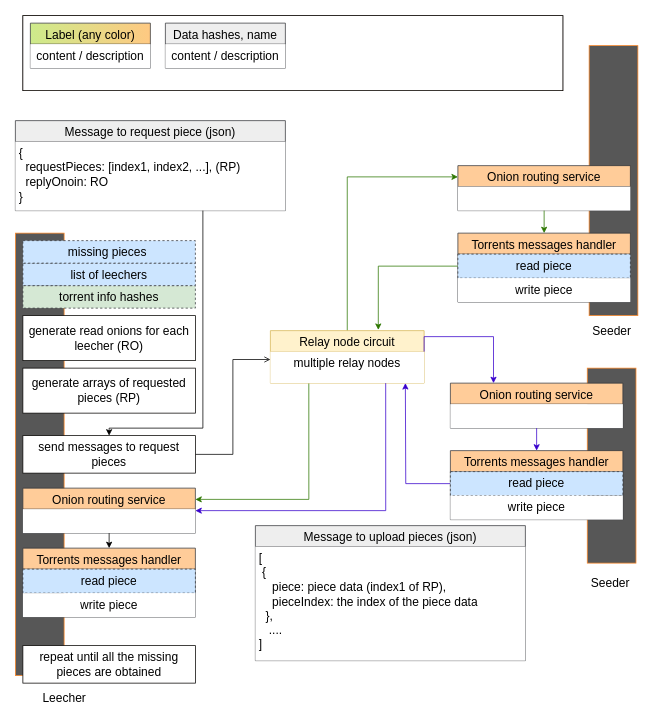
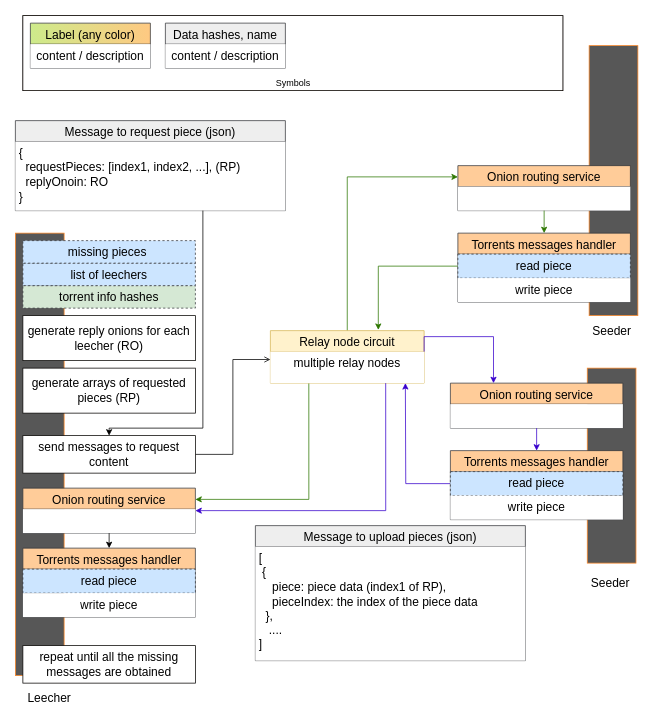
node "Symbols": added
node "generate read onions for each leecher (RO)": label "generate read onions for each leecher (RO)" -> "generate reply onions for each leecher (RO)"
node "send messages to request pieces": label "send messages to request pieces" -> "send messages to request content"
node "repeat until all the missing pieces are obtained": label "repeat until all the missing pieces are obtained" -> "repeat until all the missing messages are obtained"
node "Leecher": moved (64, 698) -> (49, 698)
